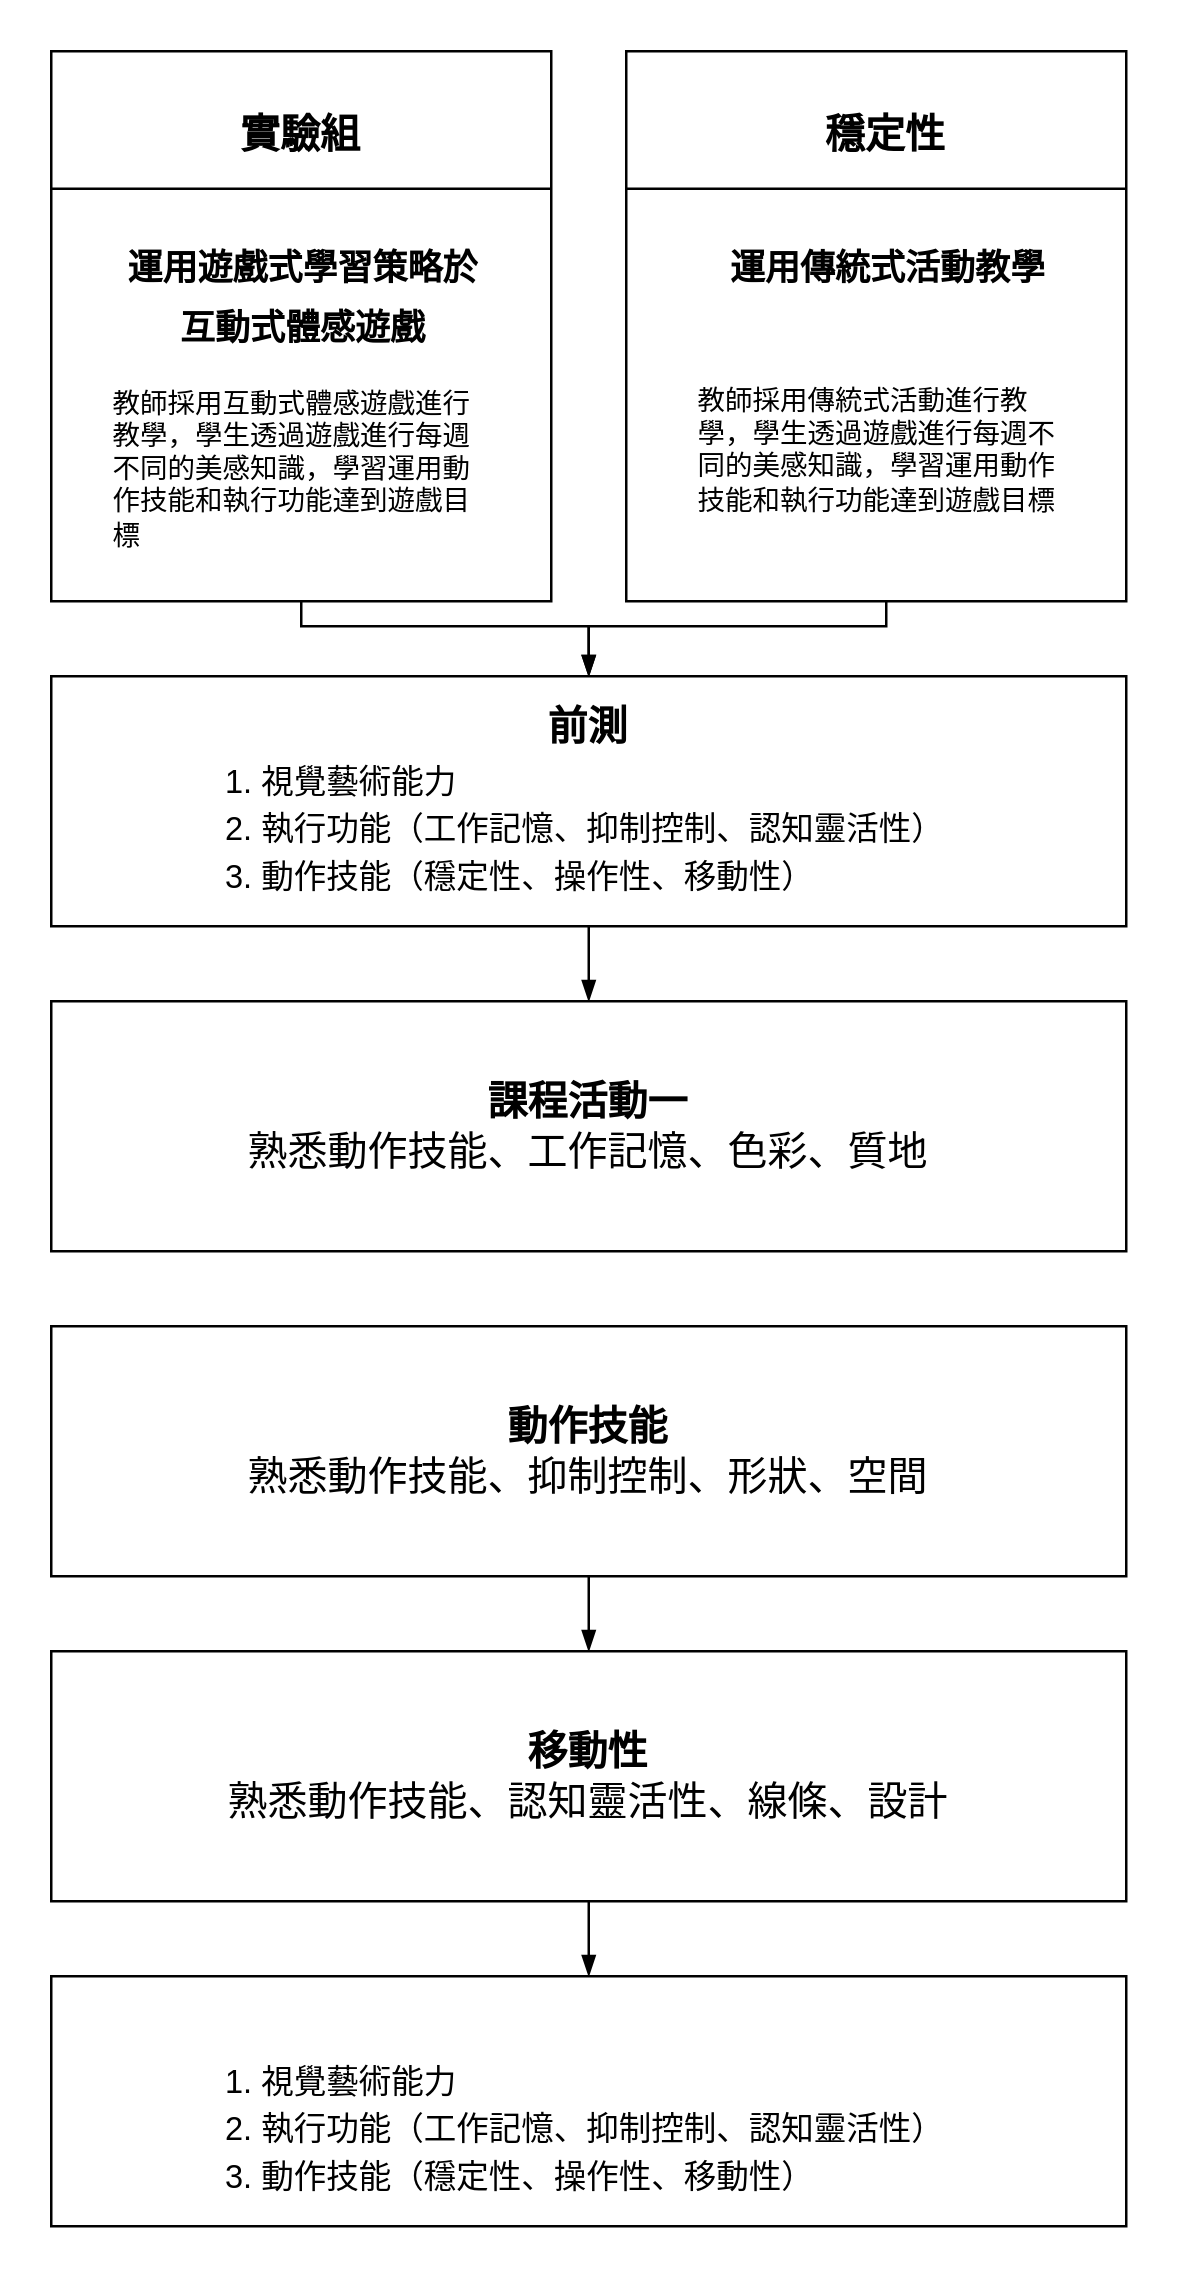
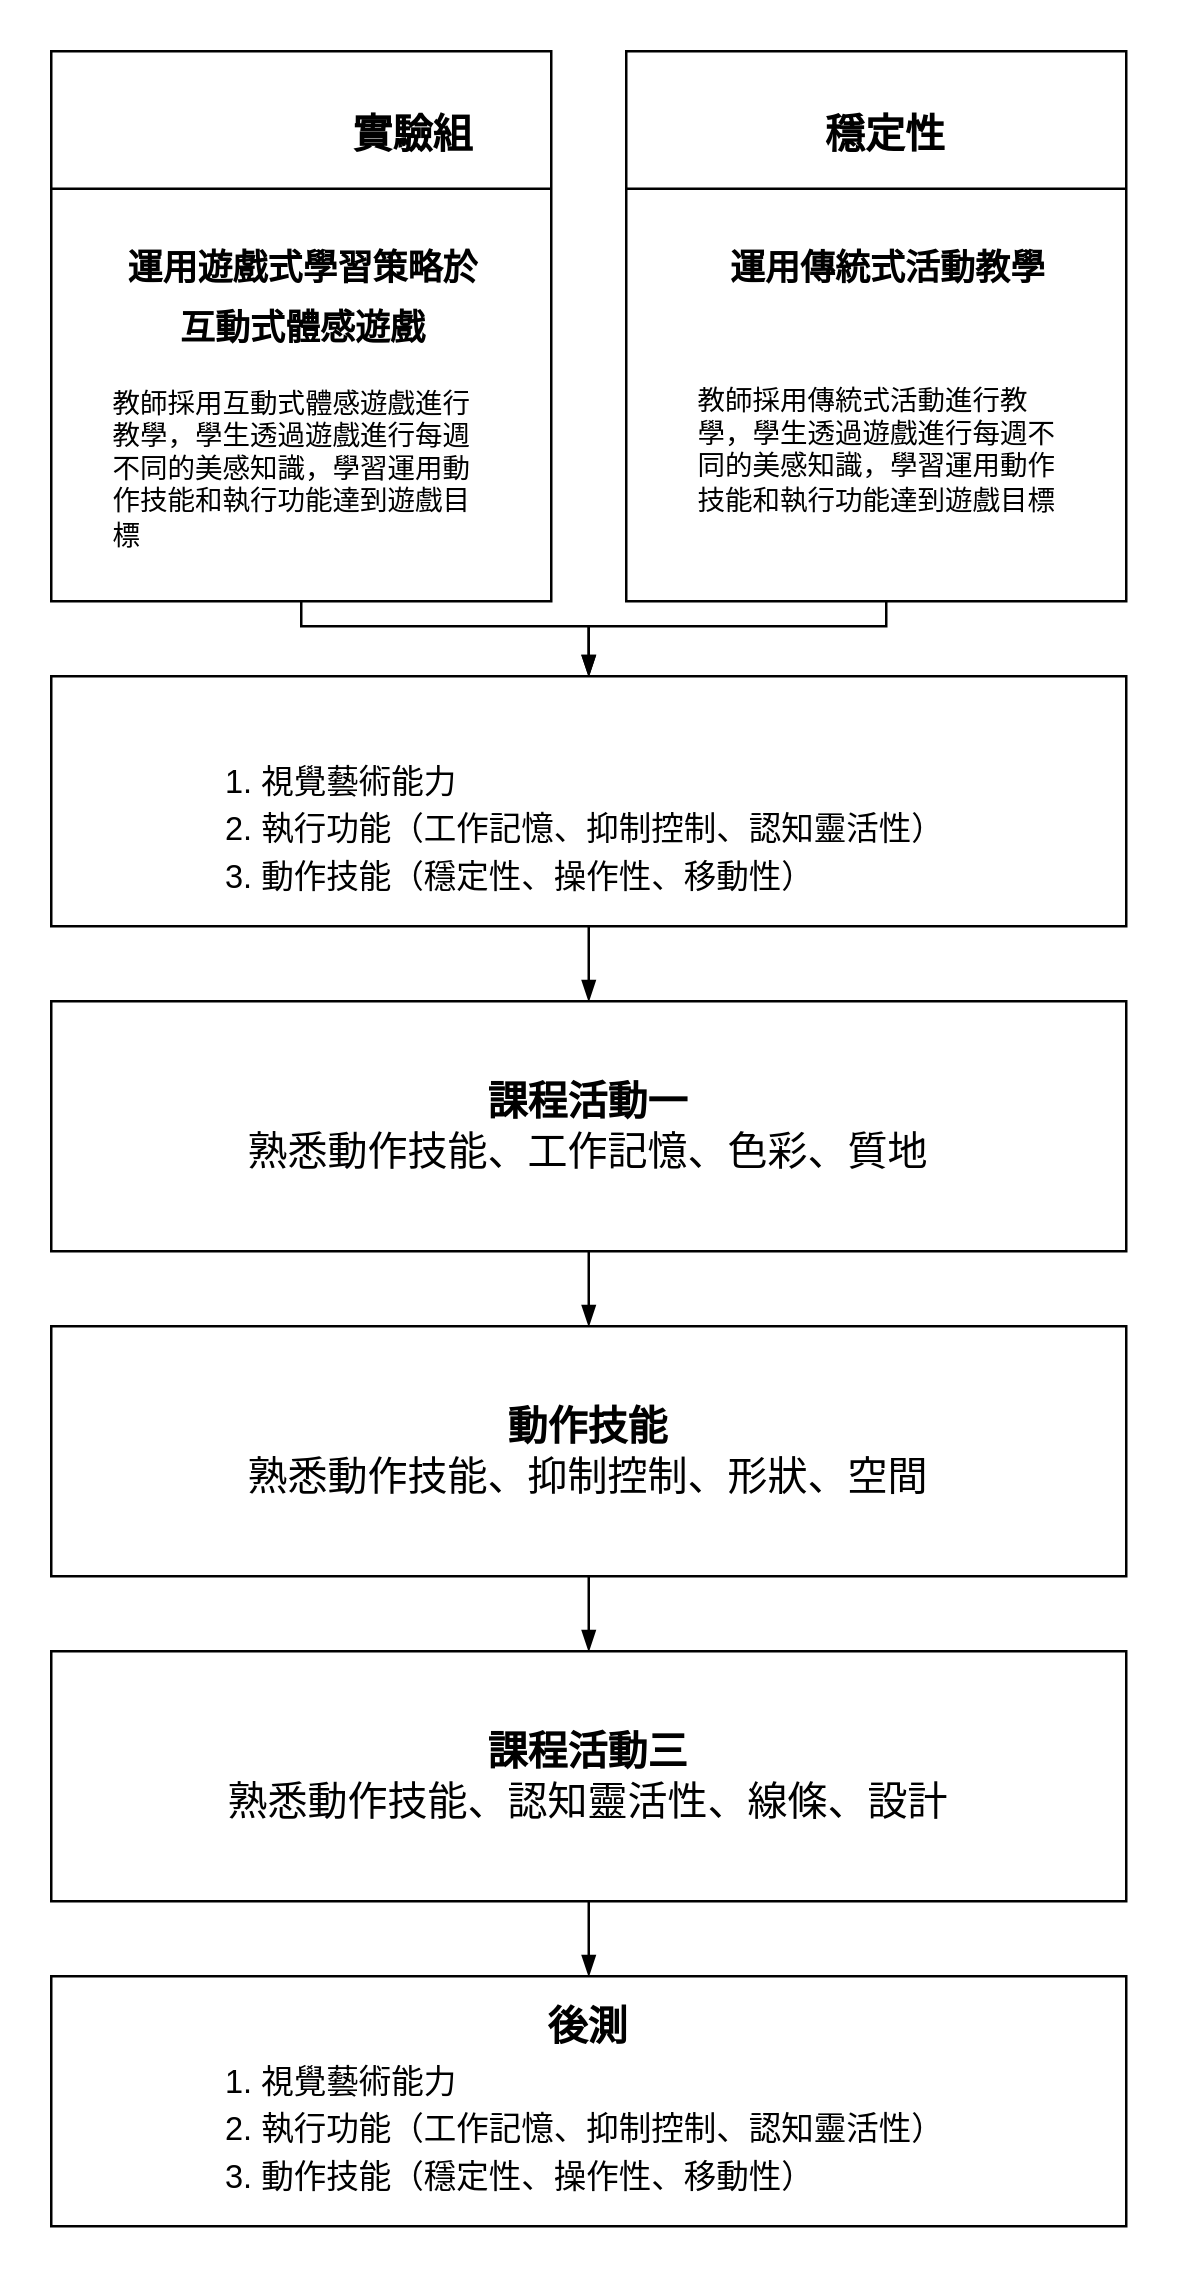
node "實驗組": moved (301, 133) -> (414, 133)
node "前測": removed
edge "課程活動一 熟悉動作技能、工作記憶、色彩、質地" -> "動作技能 熟悉動作技能、抑制控制、形狀、空間": added
node "移動性 熟悉動作技能、認知靈活性、線條、設計": label "移動性 熟悉動作技能、認知靈活性、線條、設計" -> "課程活動三 熟悉動作技能、認知靈活性、線條、設計"
node "後測": added
